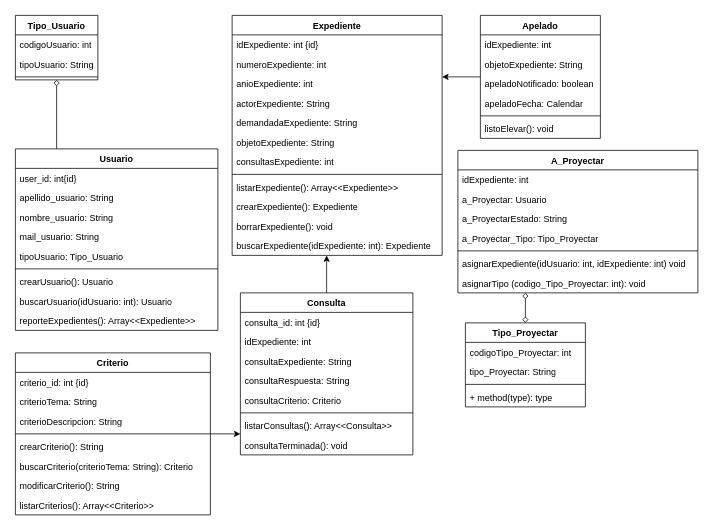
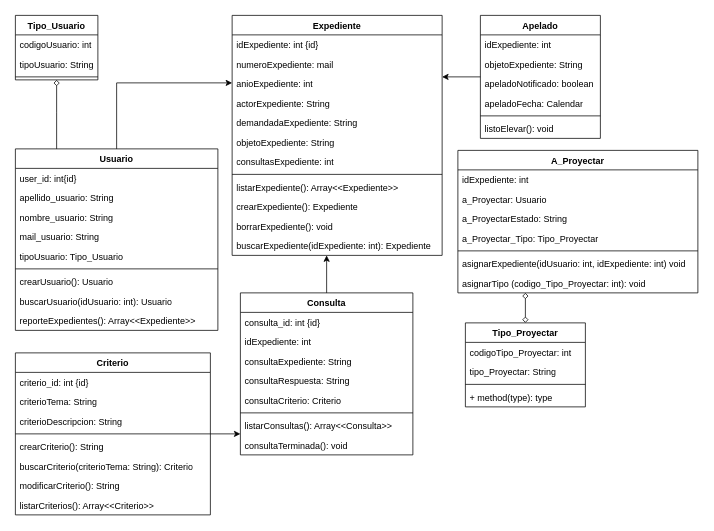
node "numeroExpediente: int": label "numeroExpediente: int" -> "numeroExpediente: mail"
edge "Usuario" -> "Expediente": added
